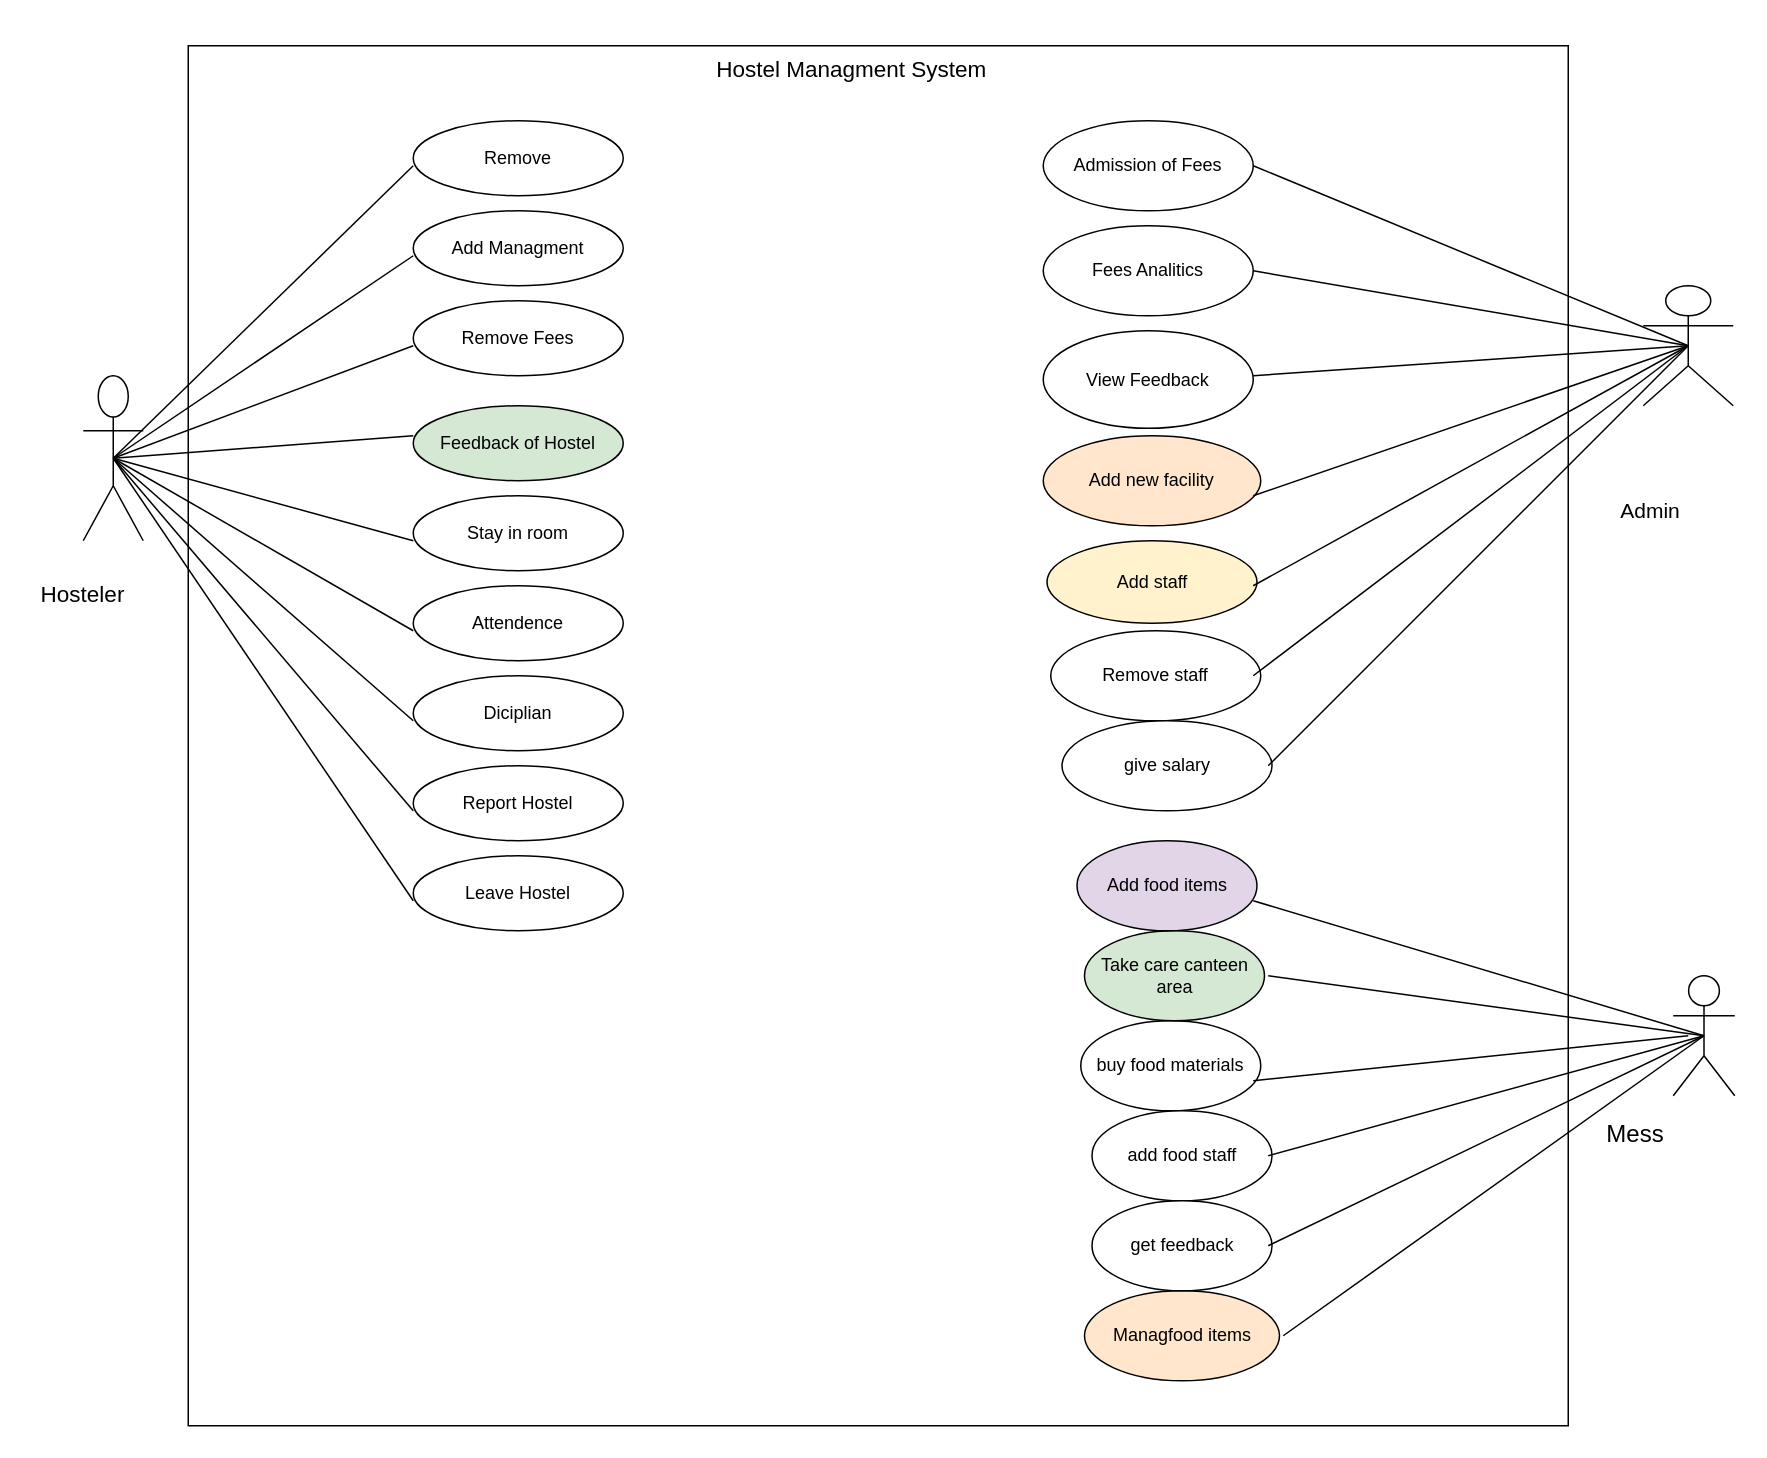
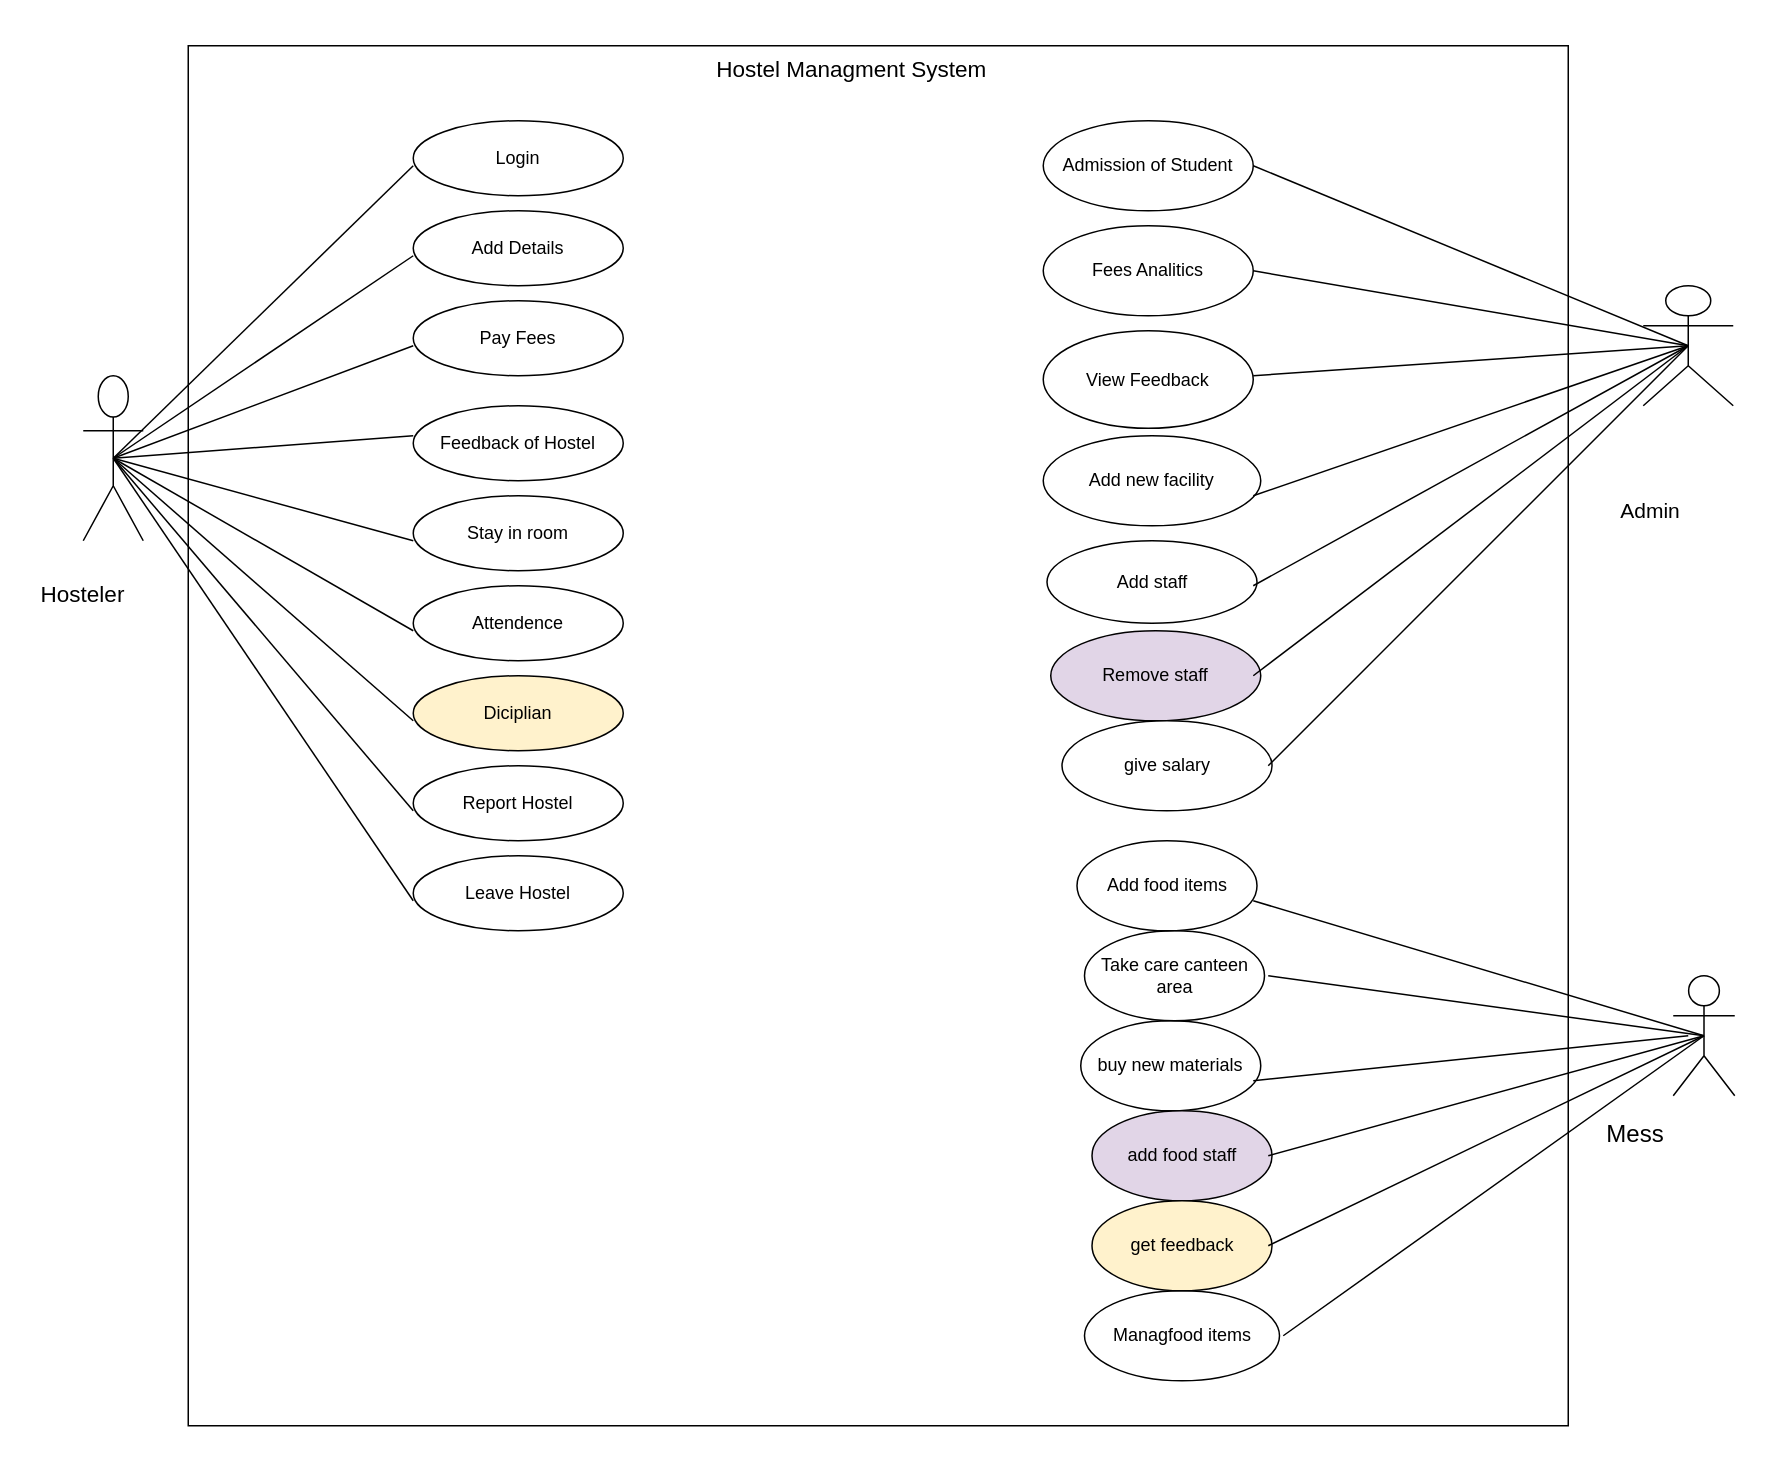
node "Remove": label "Remove" -> "Login"
node "Admission of Fees": label "Admission of Fees" -> "Admission of Student"
node "Add Managment": label "Add Managment" -> "Add Details"
node "Remove Fees": label "Remove Fees" -> "Pay Fees"
node "Feedback of Hostel": fillcolor #d5e8d4 -> #ffffff
node "Add new facility": fillcolor #ffe6cc -> #ffffff
node "Add staff": fillcolor #fff2cc -> #ffffff
node "Remove staff": fillcolor #ffffff -> #e1d5e7
node "Diciplian": fillcolor #ffffff -> #fff2cc
node "Add food items": fillcolor #e1d5e7 -> #ffffff
node "Take care canteen area": fillcolor #d5e8d4 -> #ffffff
node "buy food materials": label "buy food materials" -> "buy new materials"
node "add food staff": fillcolor #ffffff -> #e1d5e7
node "get feedback": fillcolor #ffffff -> #fff2cc
node "Managfood items": fillcolor #ffe6cc -> #ffffff
